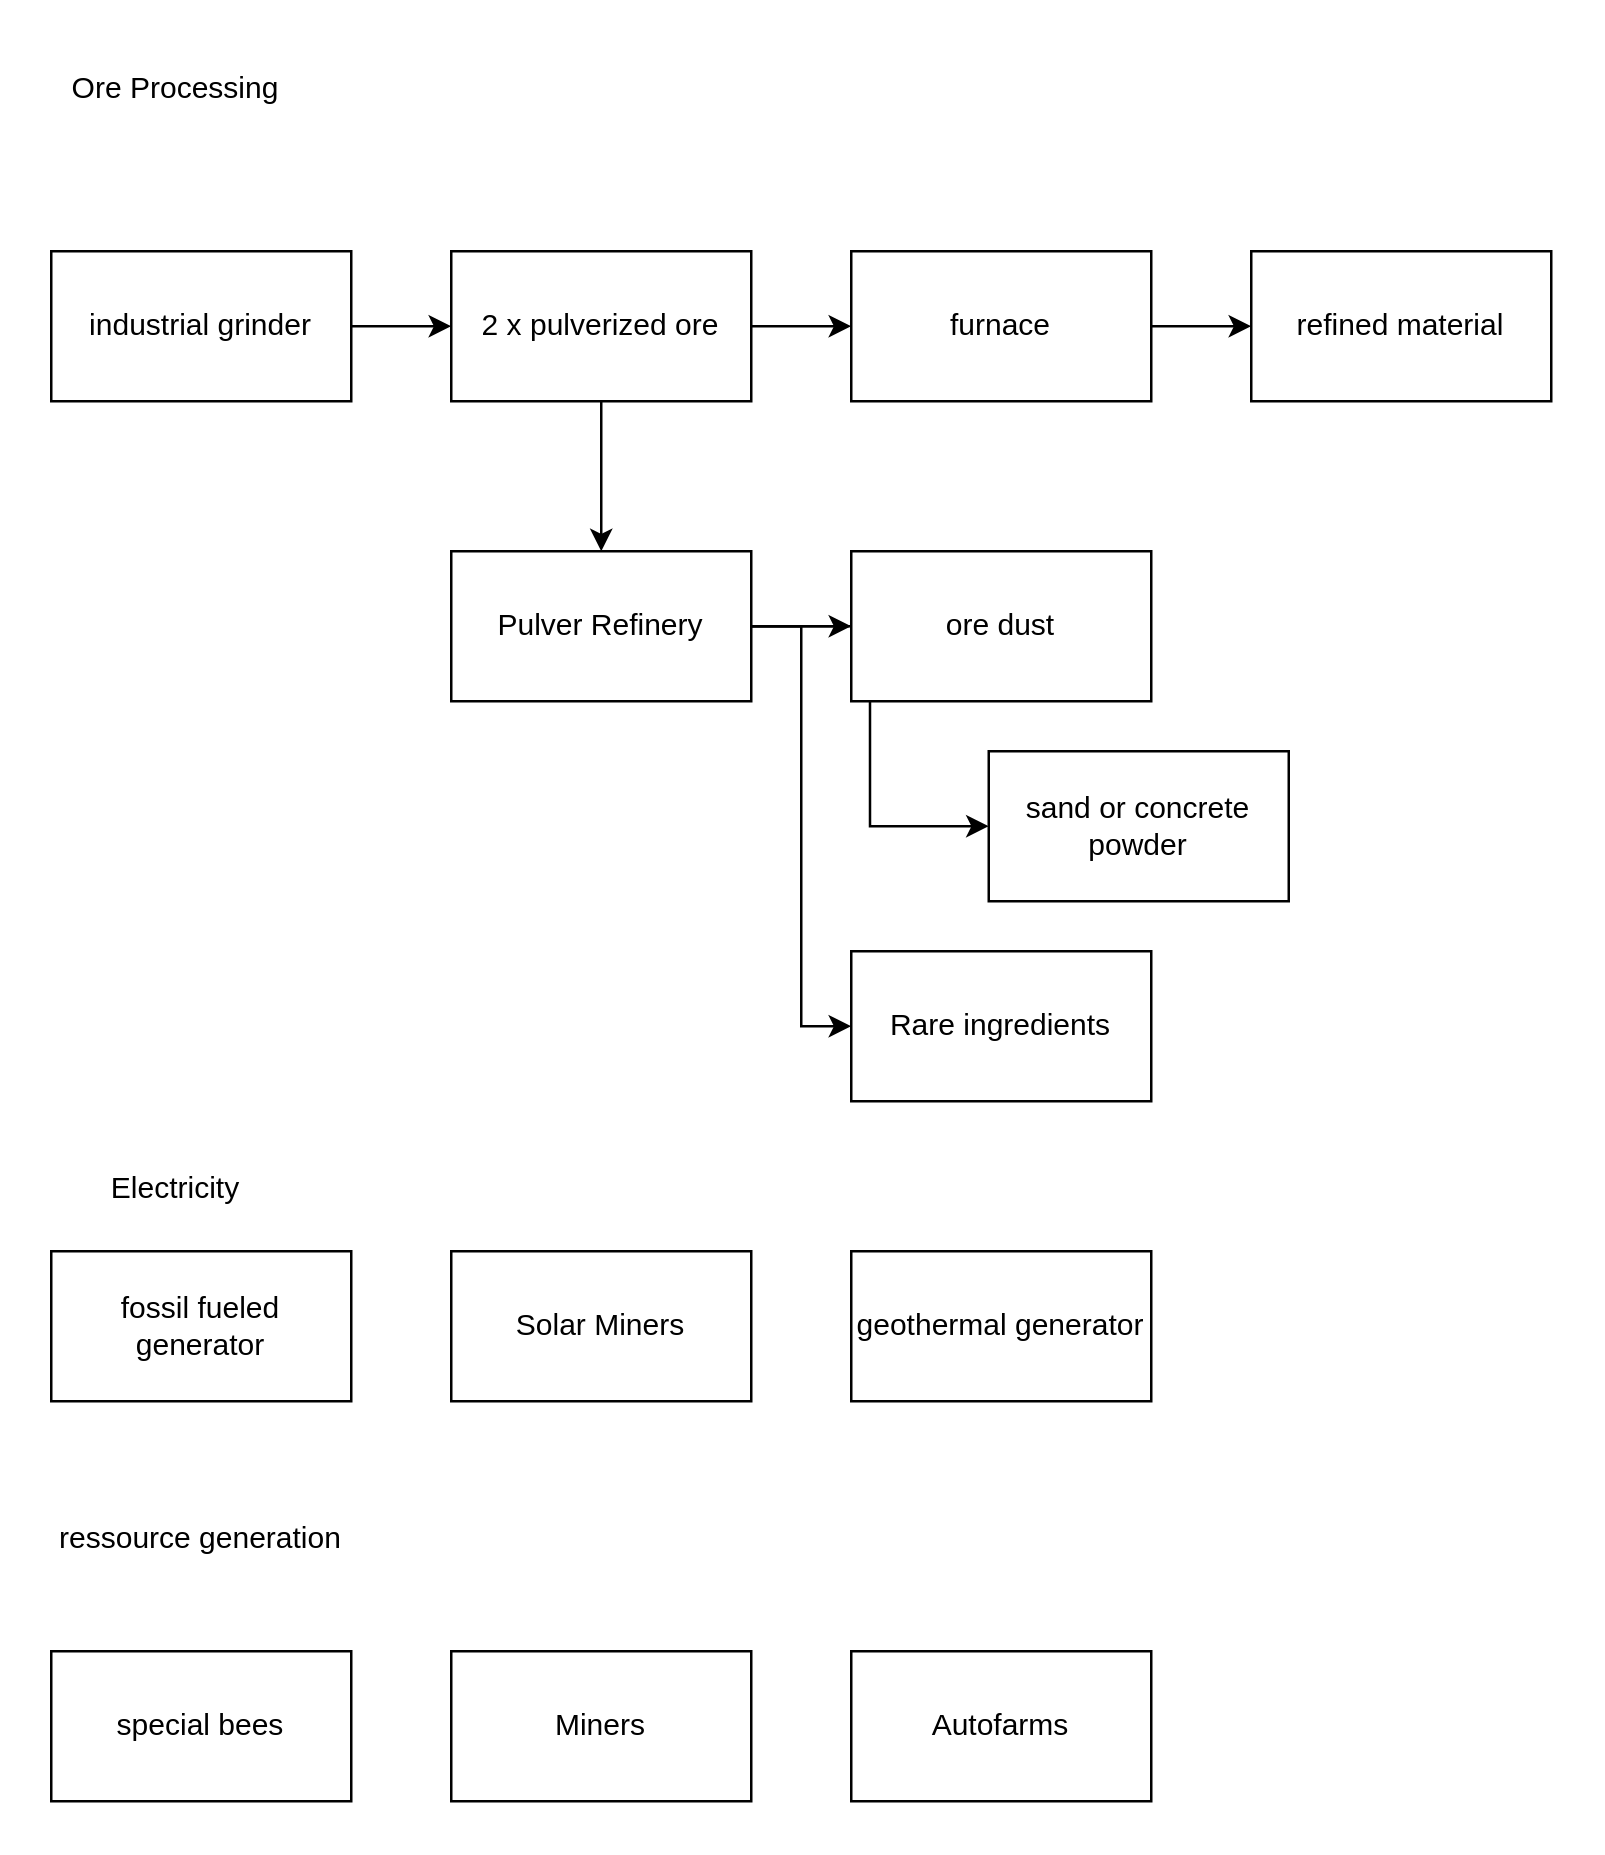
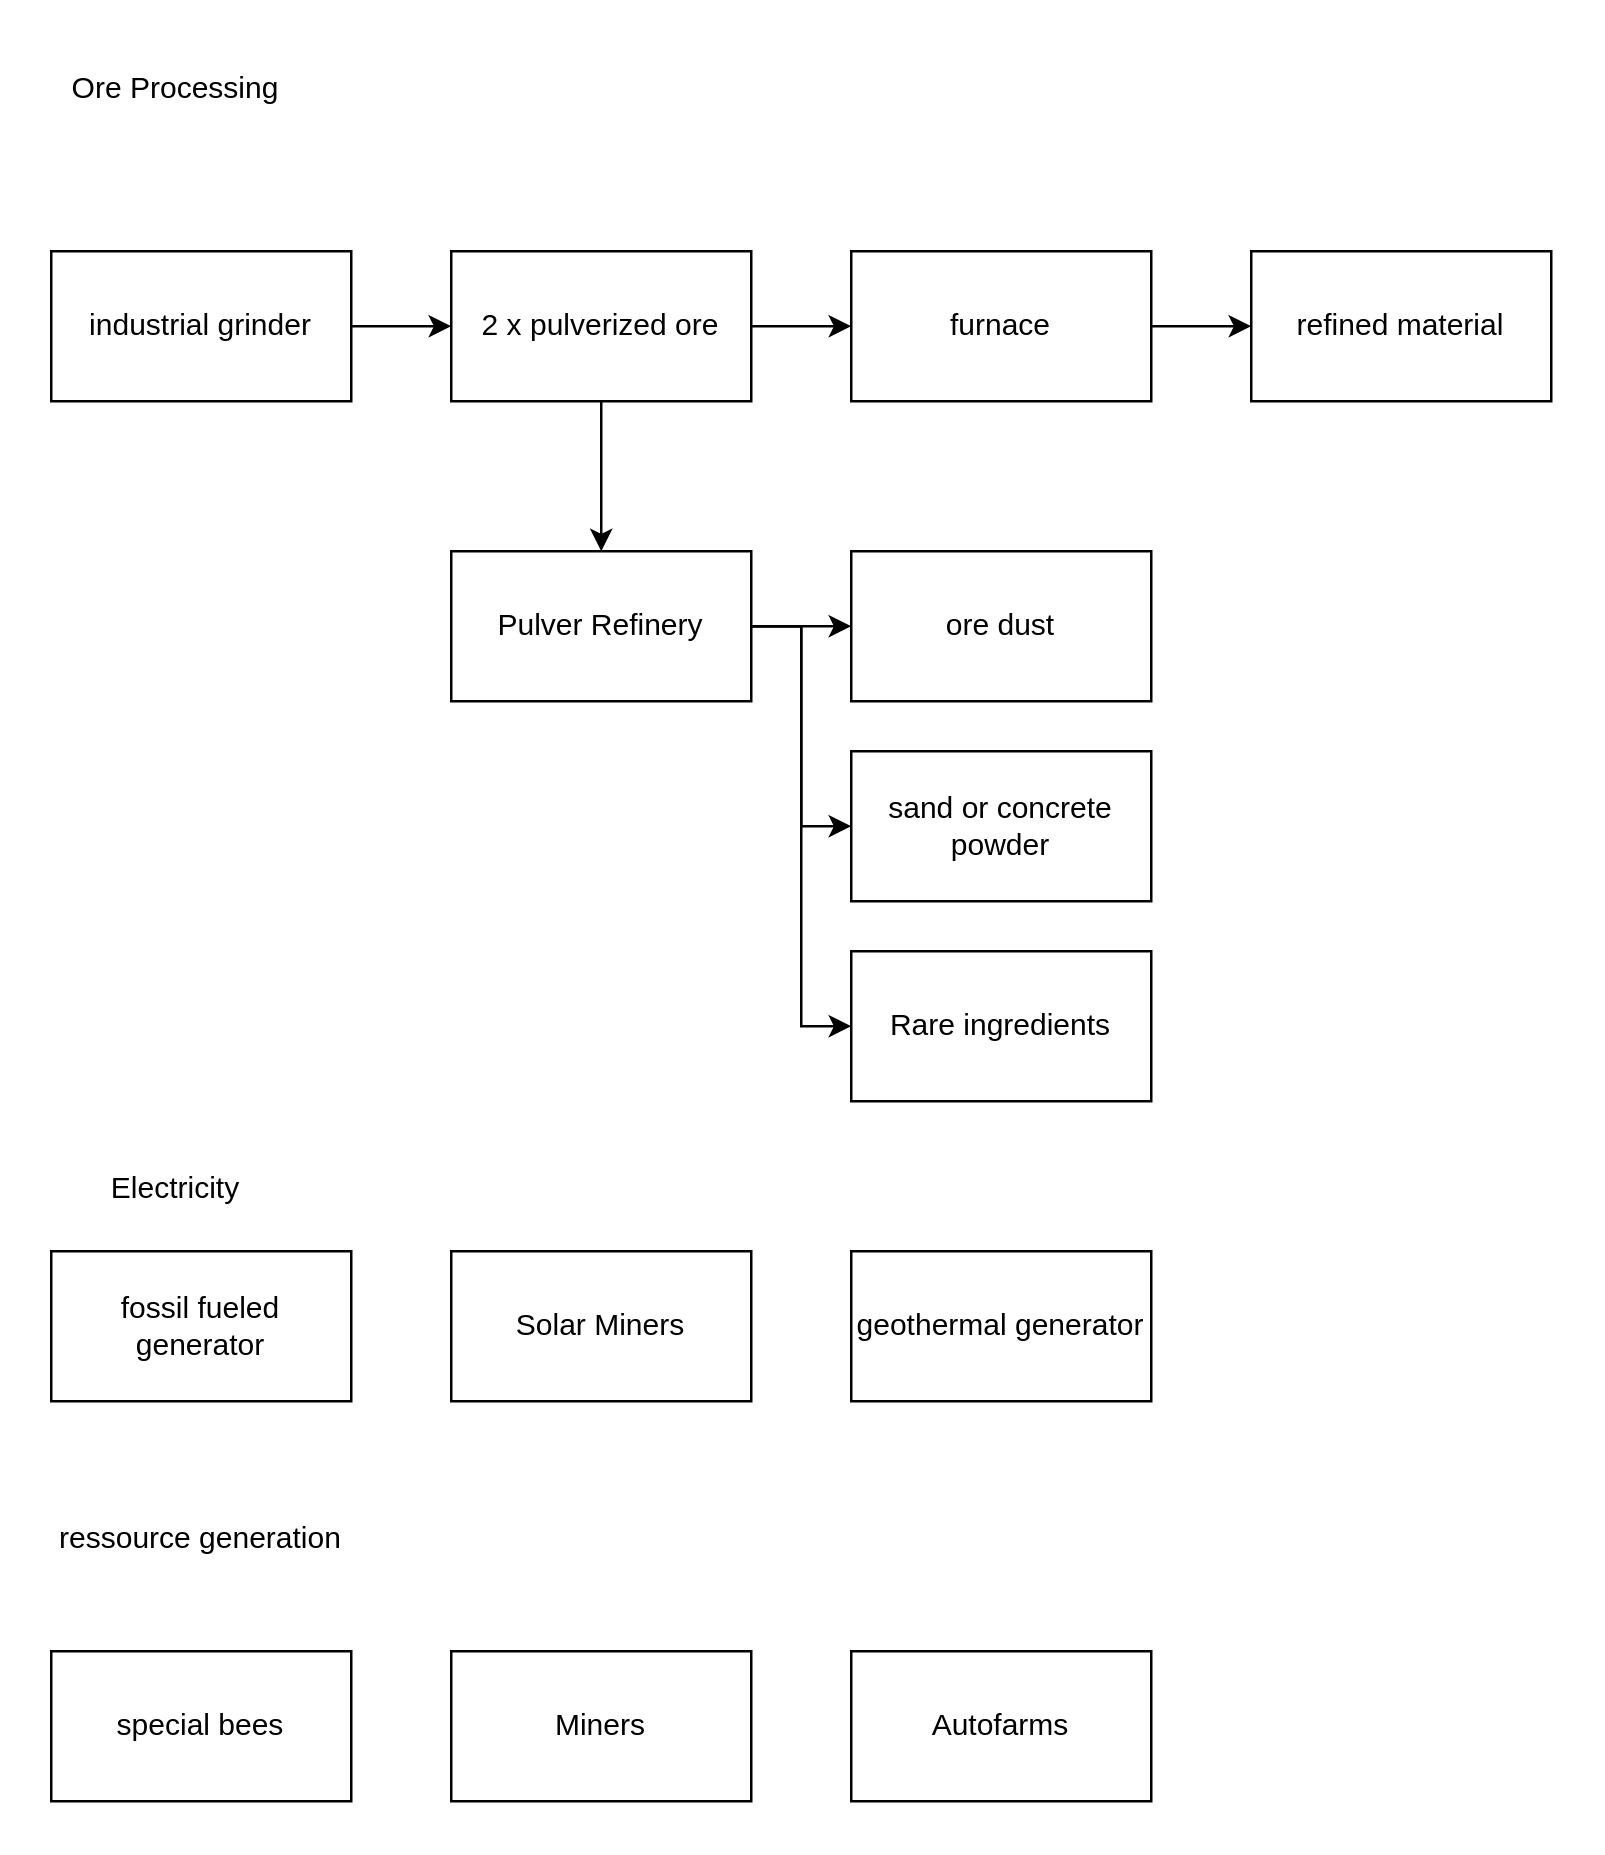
node "sand or concrete powder": moved (1139, 826) -> (1001, 826)
